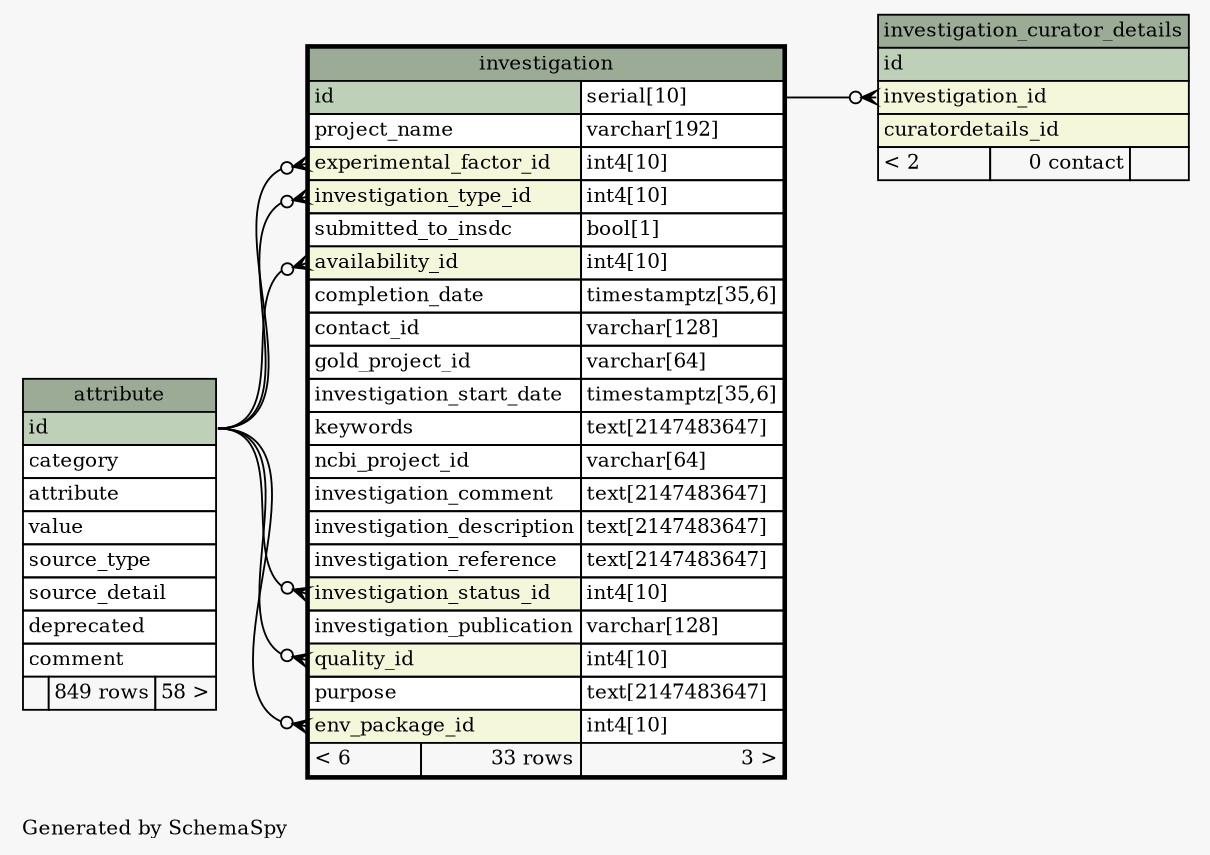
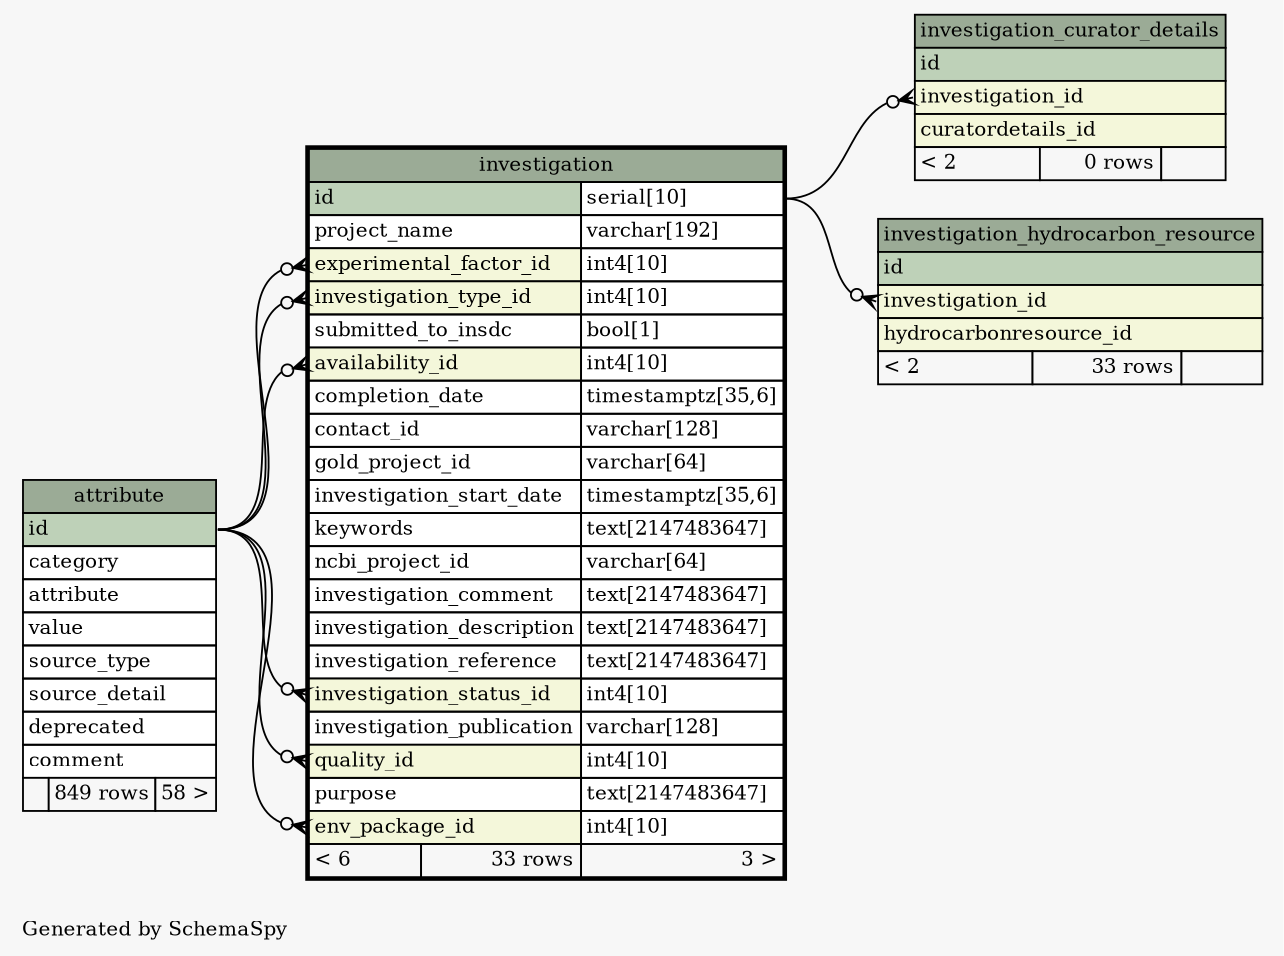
node "investigation_curator_details": text "0 contact" -> "0 rows"
node "investigation_hydrocarbon_resource": added
